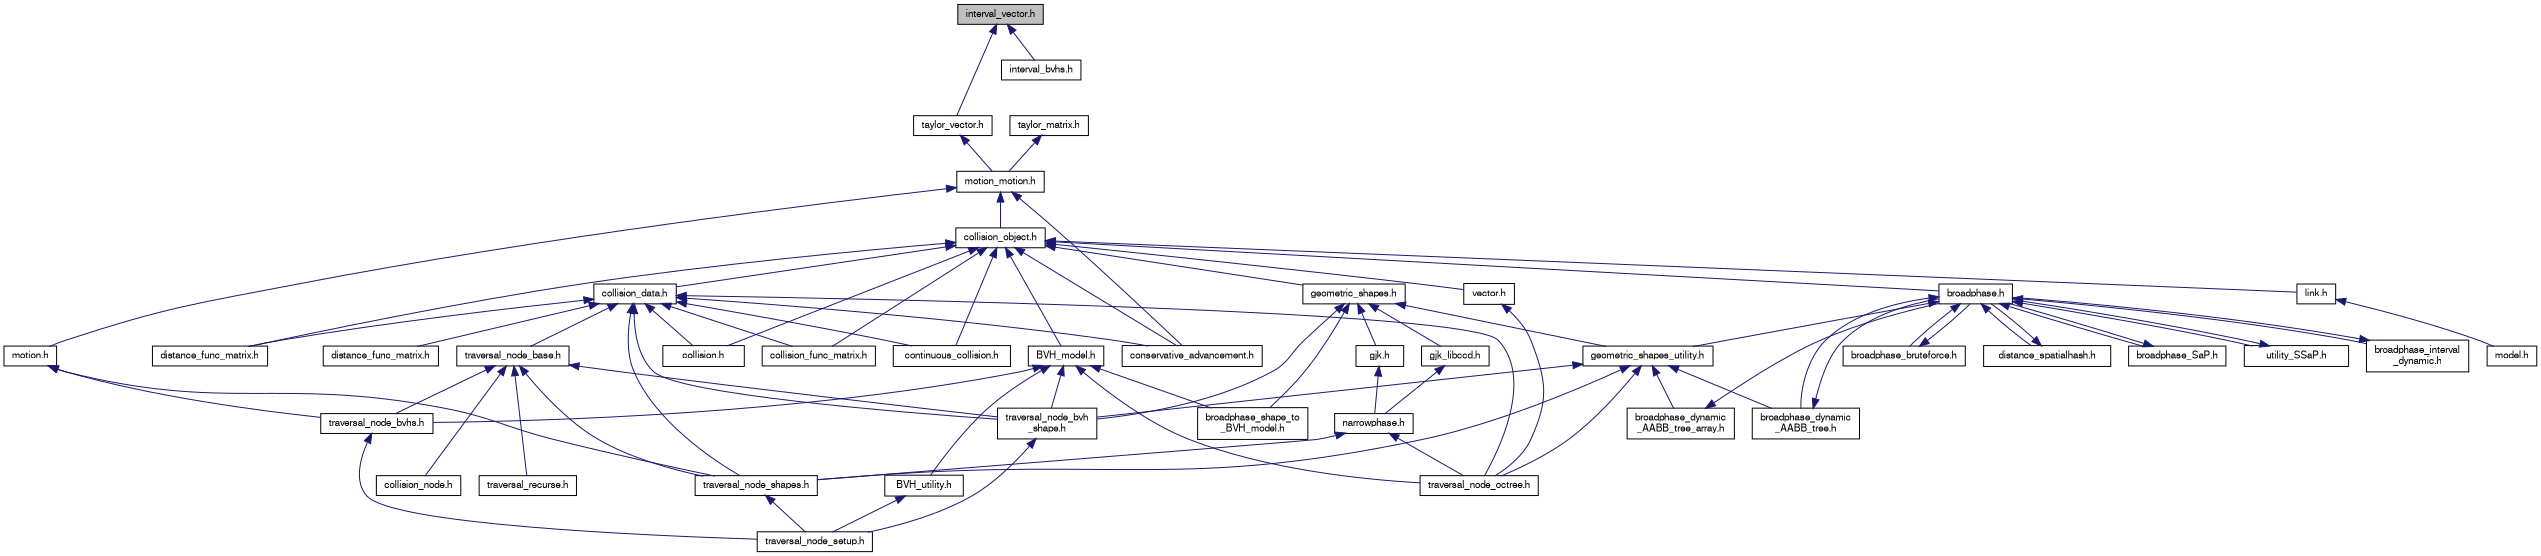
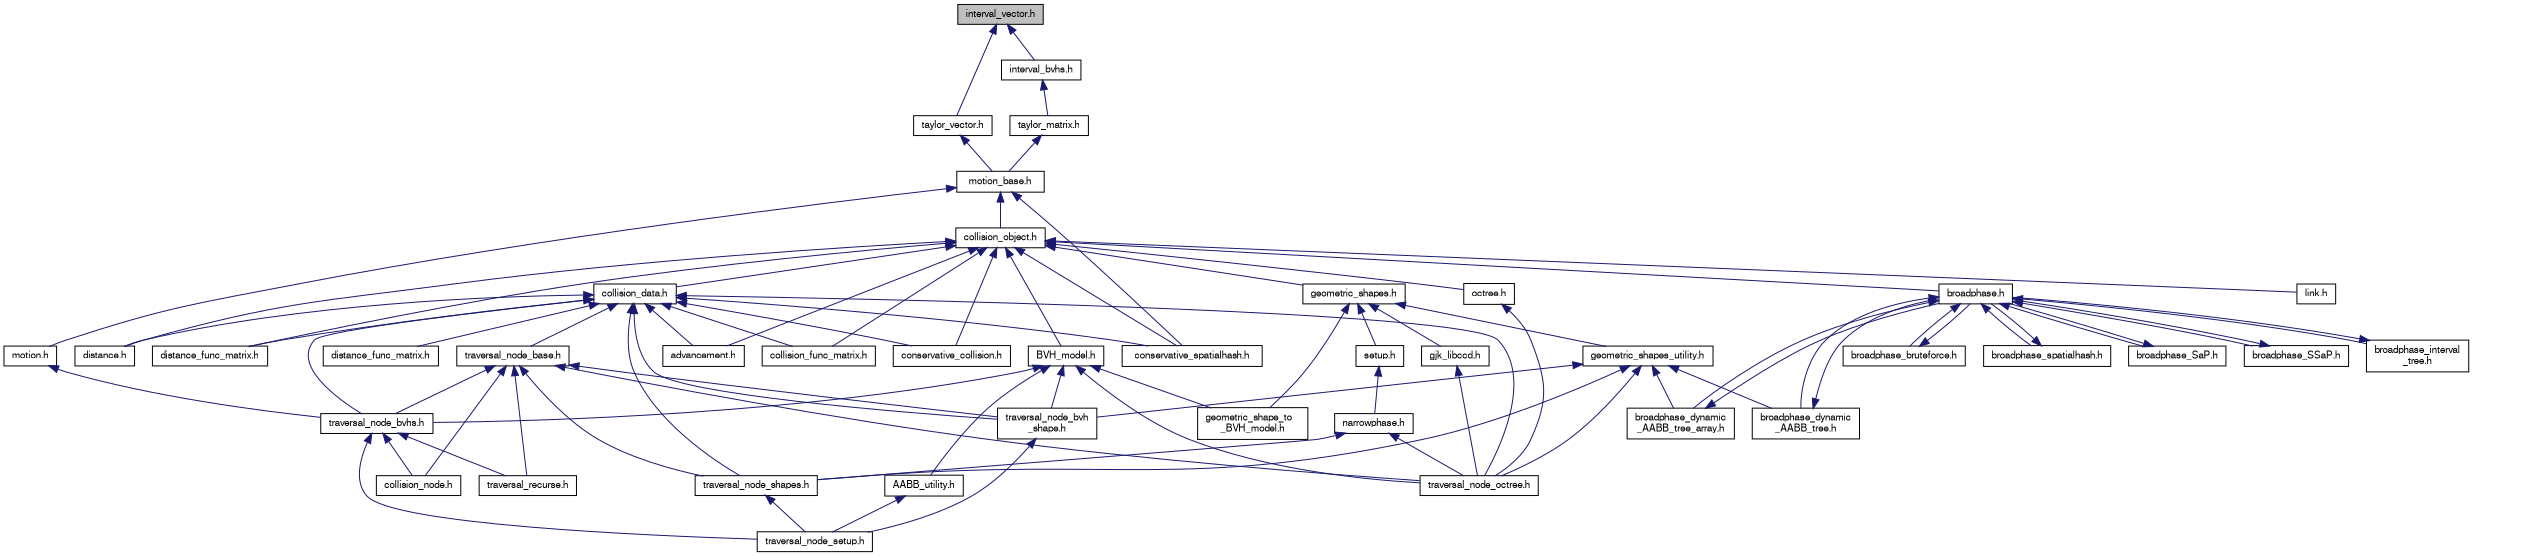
edge "taylor_matrix.h" -> "interval_bvhs.h": added
node "motion_motion.h": label "motion_motion.h" -> "motion_base.h"
node "vector.h": label "vector.h" -> "octree.h"
edge "geometric_shapes_utility.h" -> "broadphase.h": now "broadphase_dynamic _AABB_tree_array.h" -> "broadphase.h"
edge "traversal_node_bvhs.h" -> "collision_data.h": added
node "distance.h": added
node "collision.h": label "collision.h" -> "advancement.h"
node "continuous_collision.h": label "continuous_collision.h" -> "conservative_collision.h"
node "conservative_advancement.h": label "conservative_advancement.h" -> "conservative_spatialhash.h"
node "gjk.h": label "gjk.h" -> "setup.h"
node "distance_spatialhash.h": label "distance_spatialhash.h" -> "broadphase_spatialhash.h"
node "utility_SSaP.h": label "utility_SSaP.h" -> "broadphase_SSaP.h"
node "broadphase_interval _dynamic.h": label "broadphase_interval _dynamic.h" -> "broadphase_interval _tree.h"
node "model.h": removed
edge "traversal_node_bvh _shape.h" -> "geometric_shapes.h": removed
edge "narrowphase.h" -> "gjk_libccd.h": now "traversal_node_octree.h" -> "gjk_libccd.h"
edge "traversal_node_shapes.h" -> "motion.h": removed
node "broadphase_shape_to _BVH_model.h": label "broadphase_shape_to _BVH_model.h" -> "geometric_shape_to _BVH_model.h"
edge "traversal_node_octree.h" -> "traversal_node_base.h": added
edge "traversal_recurse.h" -> "traversal_node_bvhs.h": added
edge "collision_node.h" -> "traversal_node_bvhs.h": added
node "BVH_utility.h": label "BVH_utility.h" -> "AABB_utility.h"
